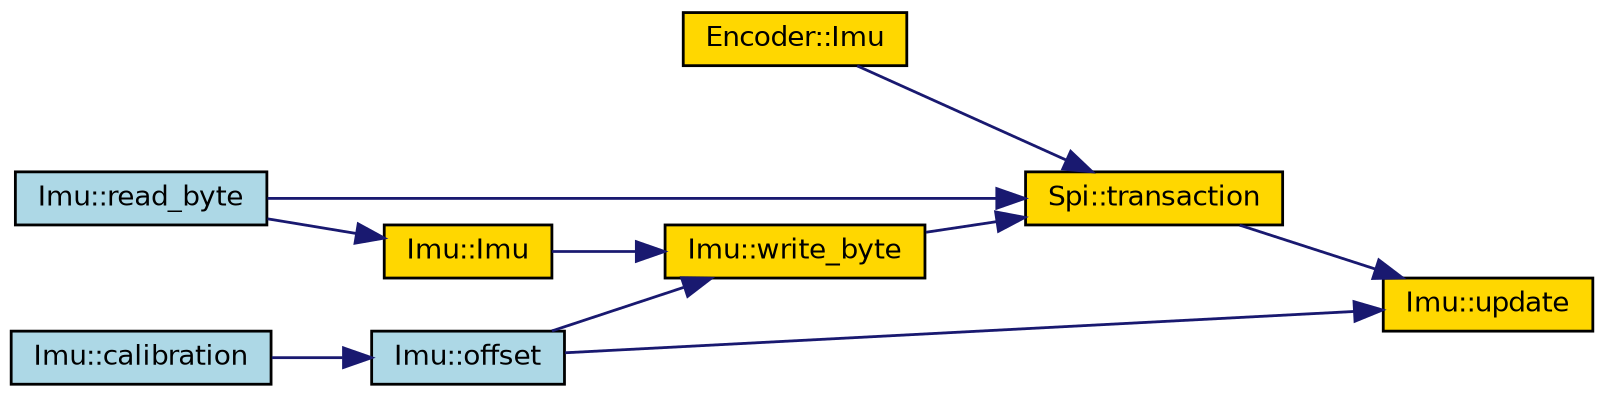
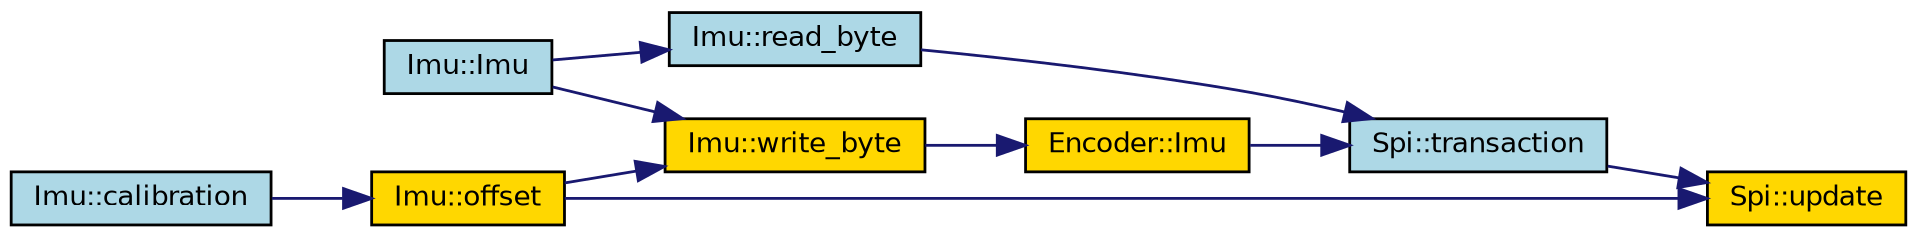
node "Spi::transaction": fillcolor gold -> lightblue
edge "Imu::read_byte" -> "Imu::Imu": reversed
edge "Imu::write_byte" -> "Spi::transaction": now "Imu::write_byte" -> "Encoder::Imu"
node "Imu::Imu": fillcolor gold -> lightblue
node "Imu::update": label "Imu::update" -> "Spi::update"
node "Imu::offset": fillcolor lightblue -> gold
